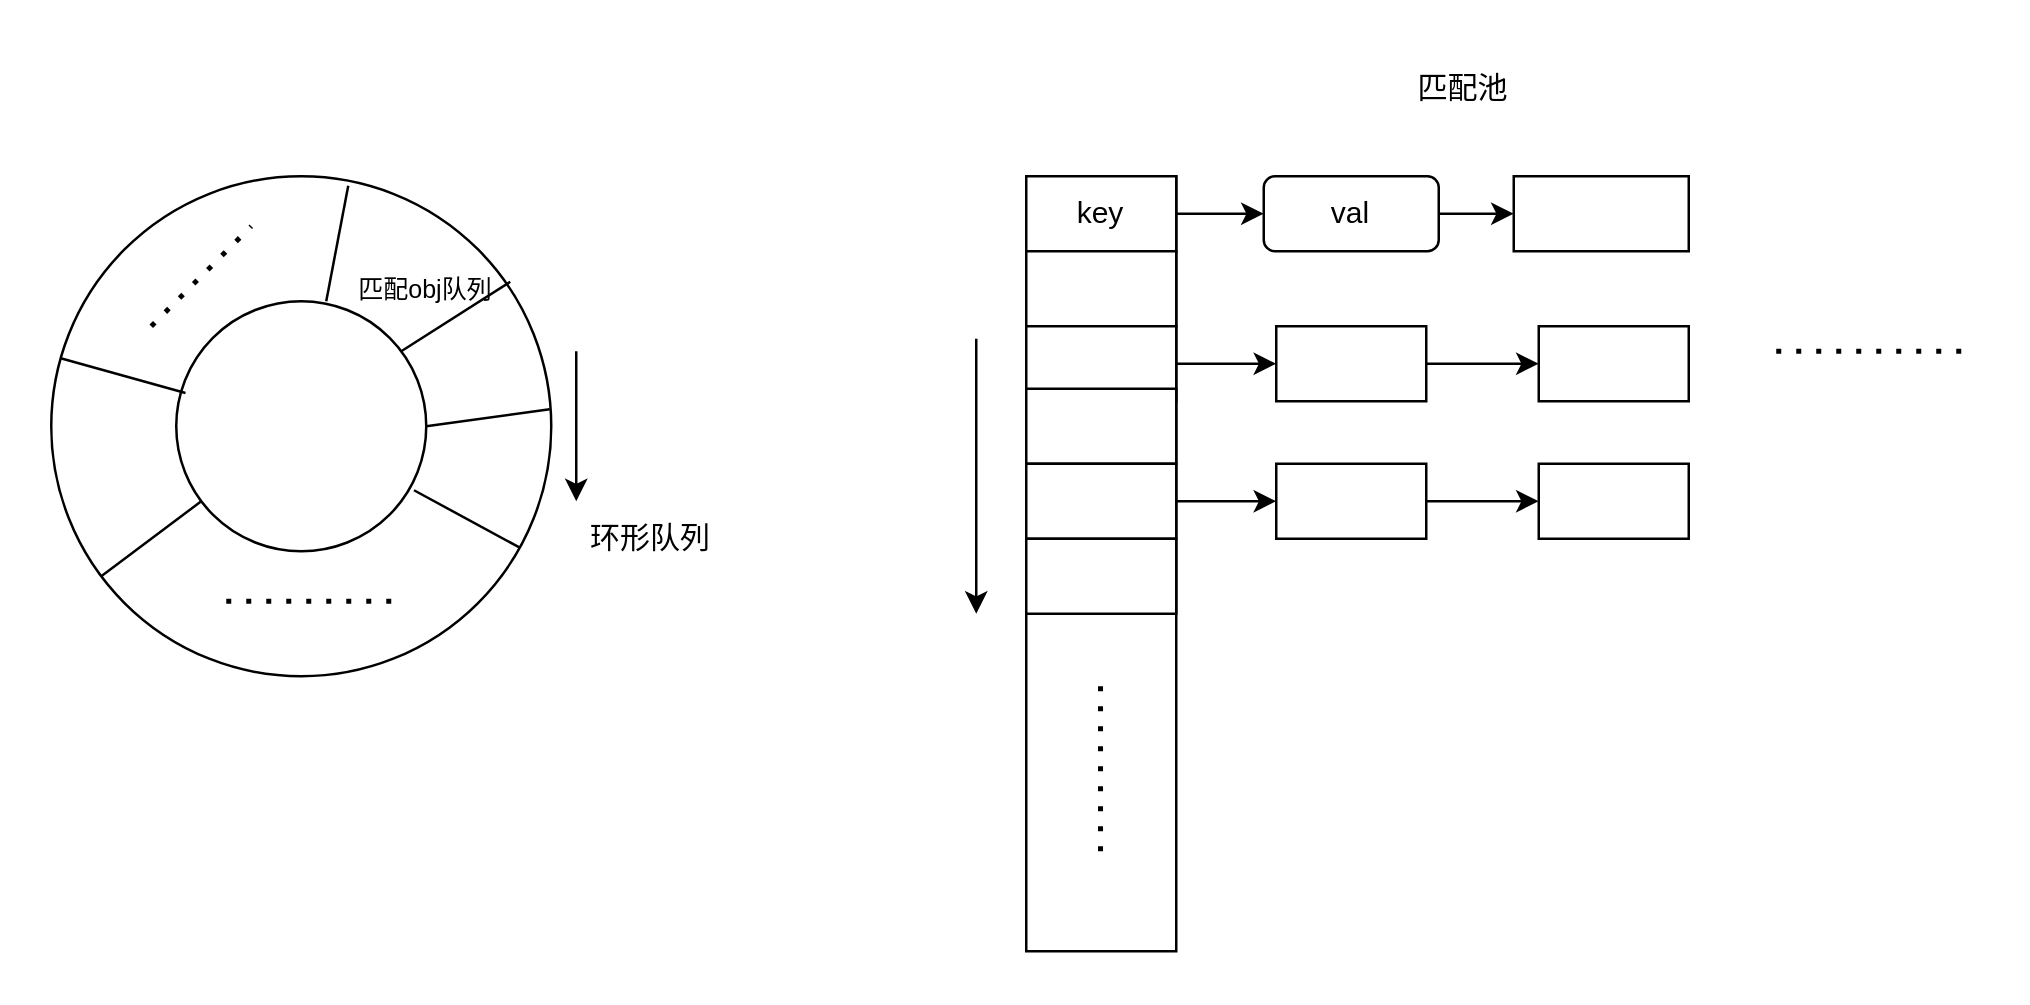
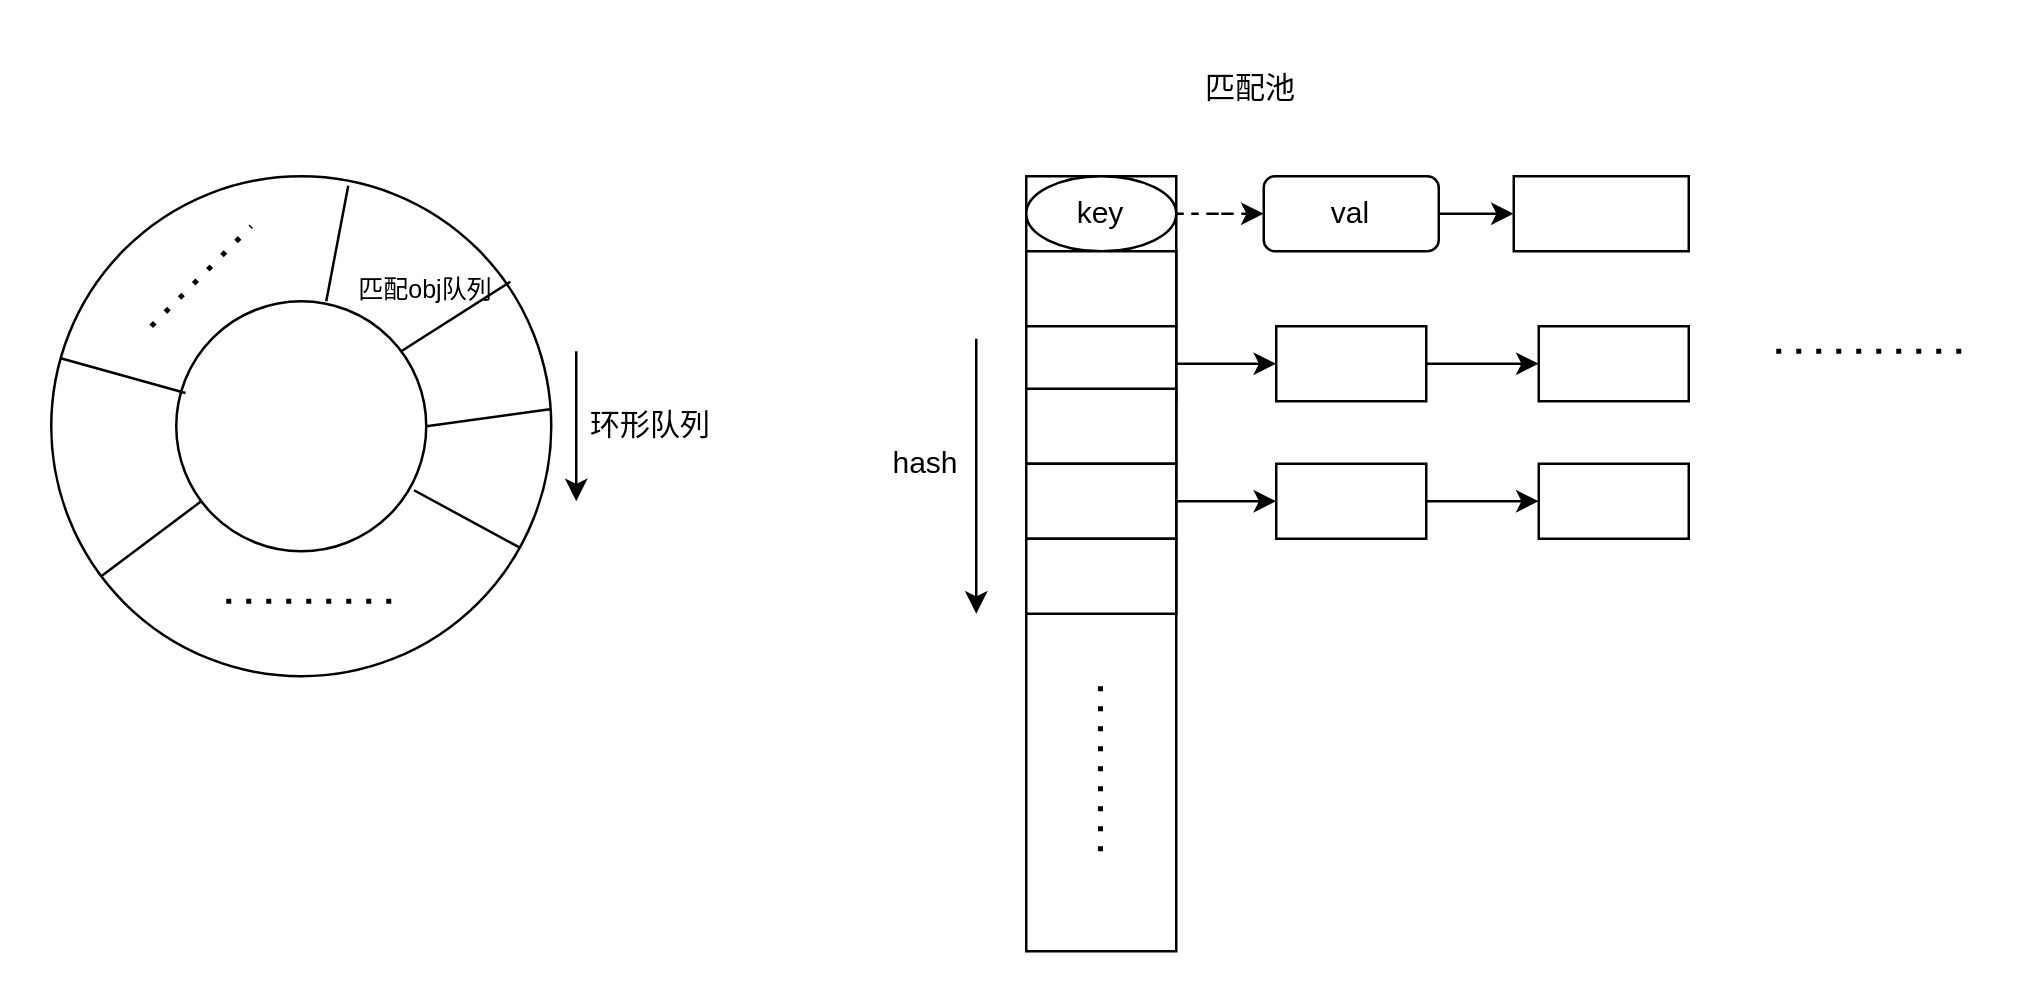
node "匹配池": moved (1464, 89) -> (1251, 89)
node "key": shape rectangle -> ellipse
edge "key" -> "val": style solid -> dashed
node "hash": added
node "环形队列": moved (651, 539) -> (651, 426)
